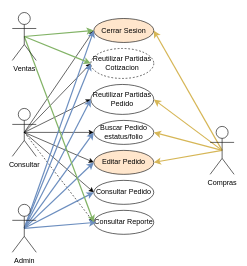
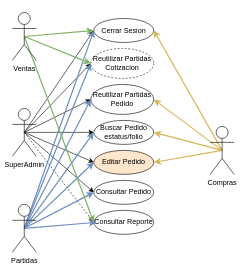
node "Cerrar Sesion": fillcolor #ffe6cc -> #ffffff
node "Consultar": label "Consultar" -> "SuperAdmin"
node "Admin": label "Admin" -> "Partidas"
